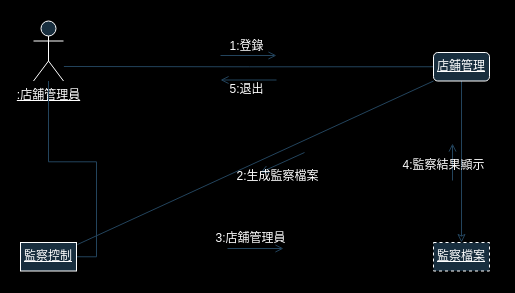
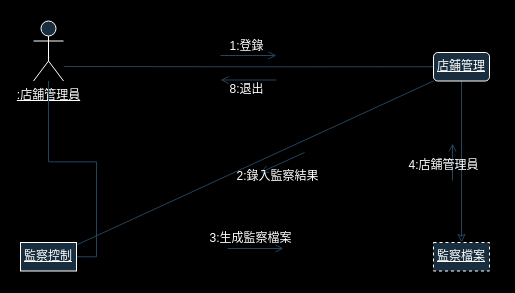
node "5:退出": label "5:退出" -> "8:退出"
node "4:監察結果顯示": label "4:監察結果顯示" -> "4:店舖管理員"
node "2:生成監察檔案": label "2:生成監察檔案" -> "2:錄入監察結果"
node "3:店舖管理員": label "3:店舖管理員" -> "3:生成監察檔案"
